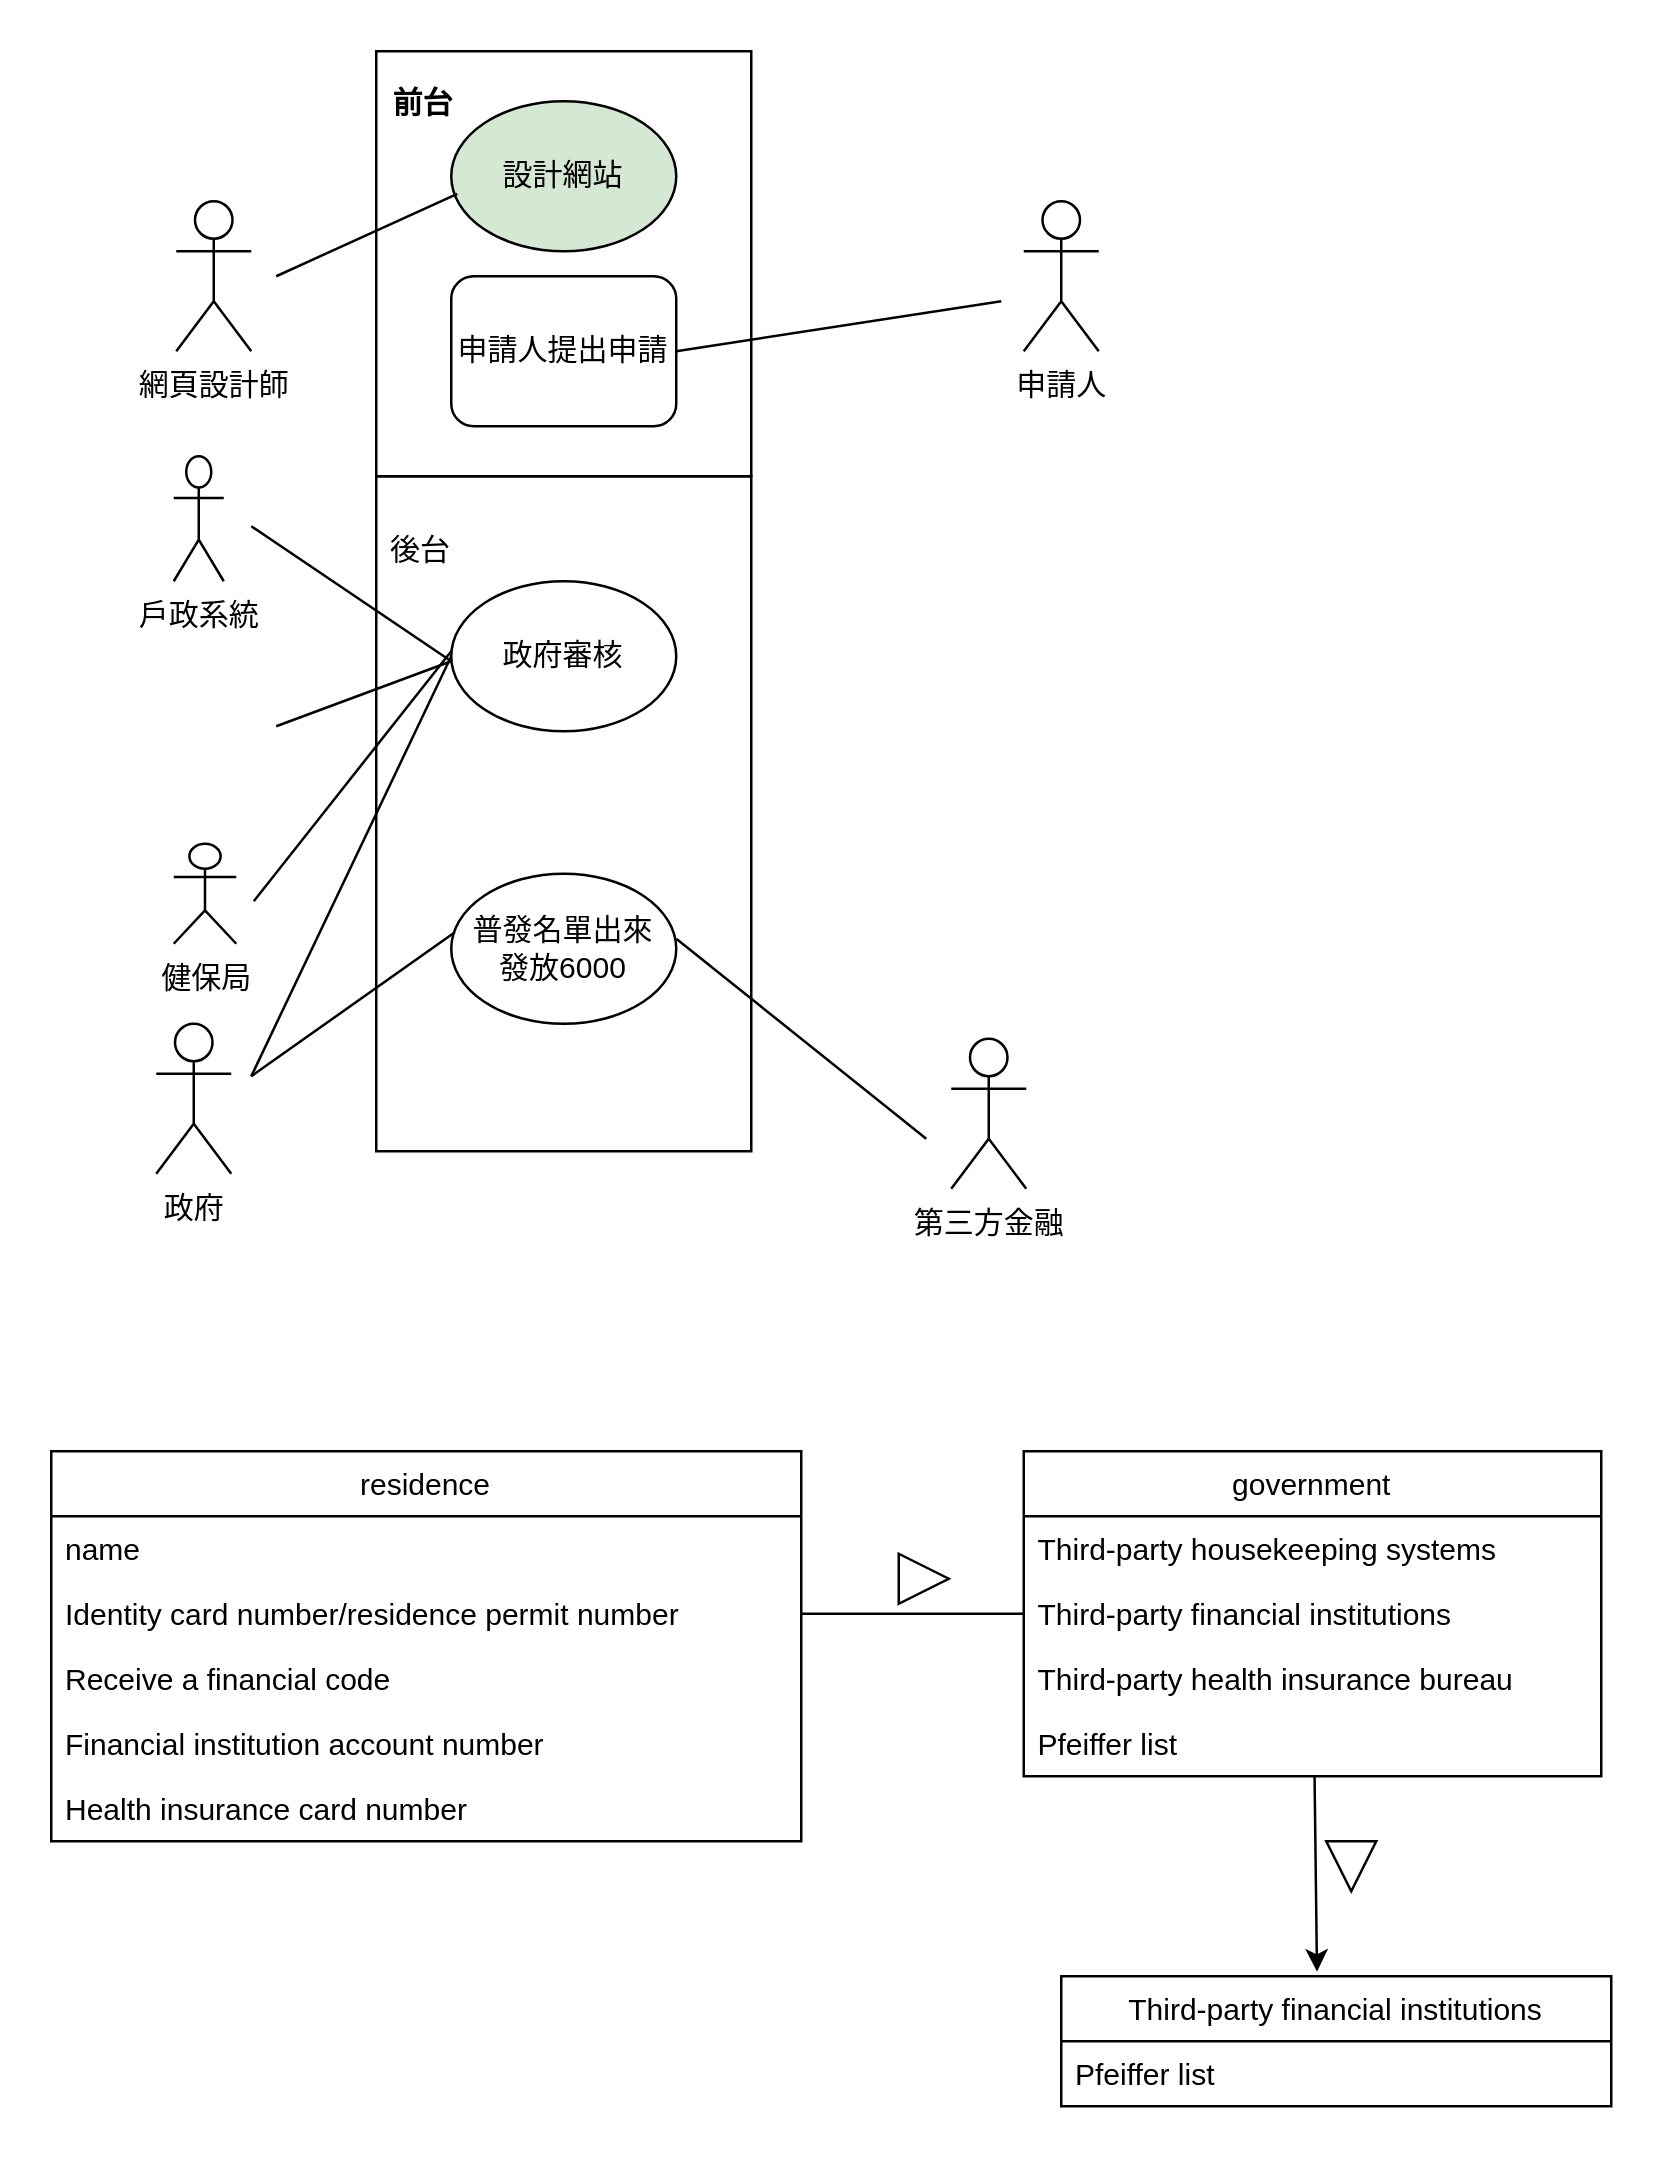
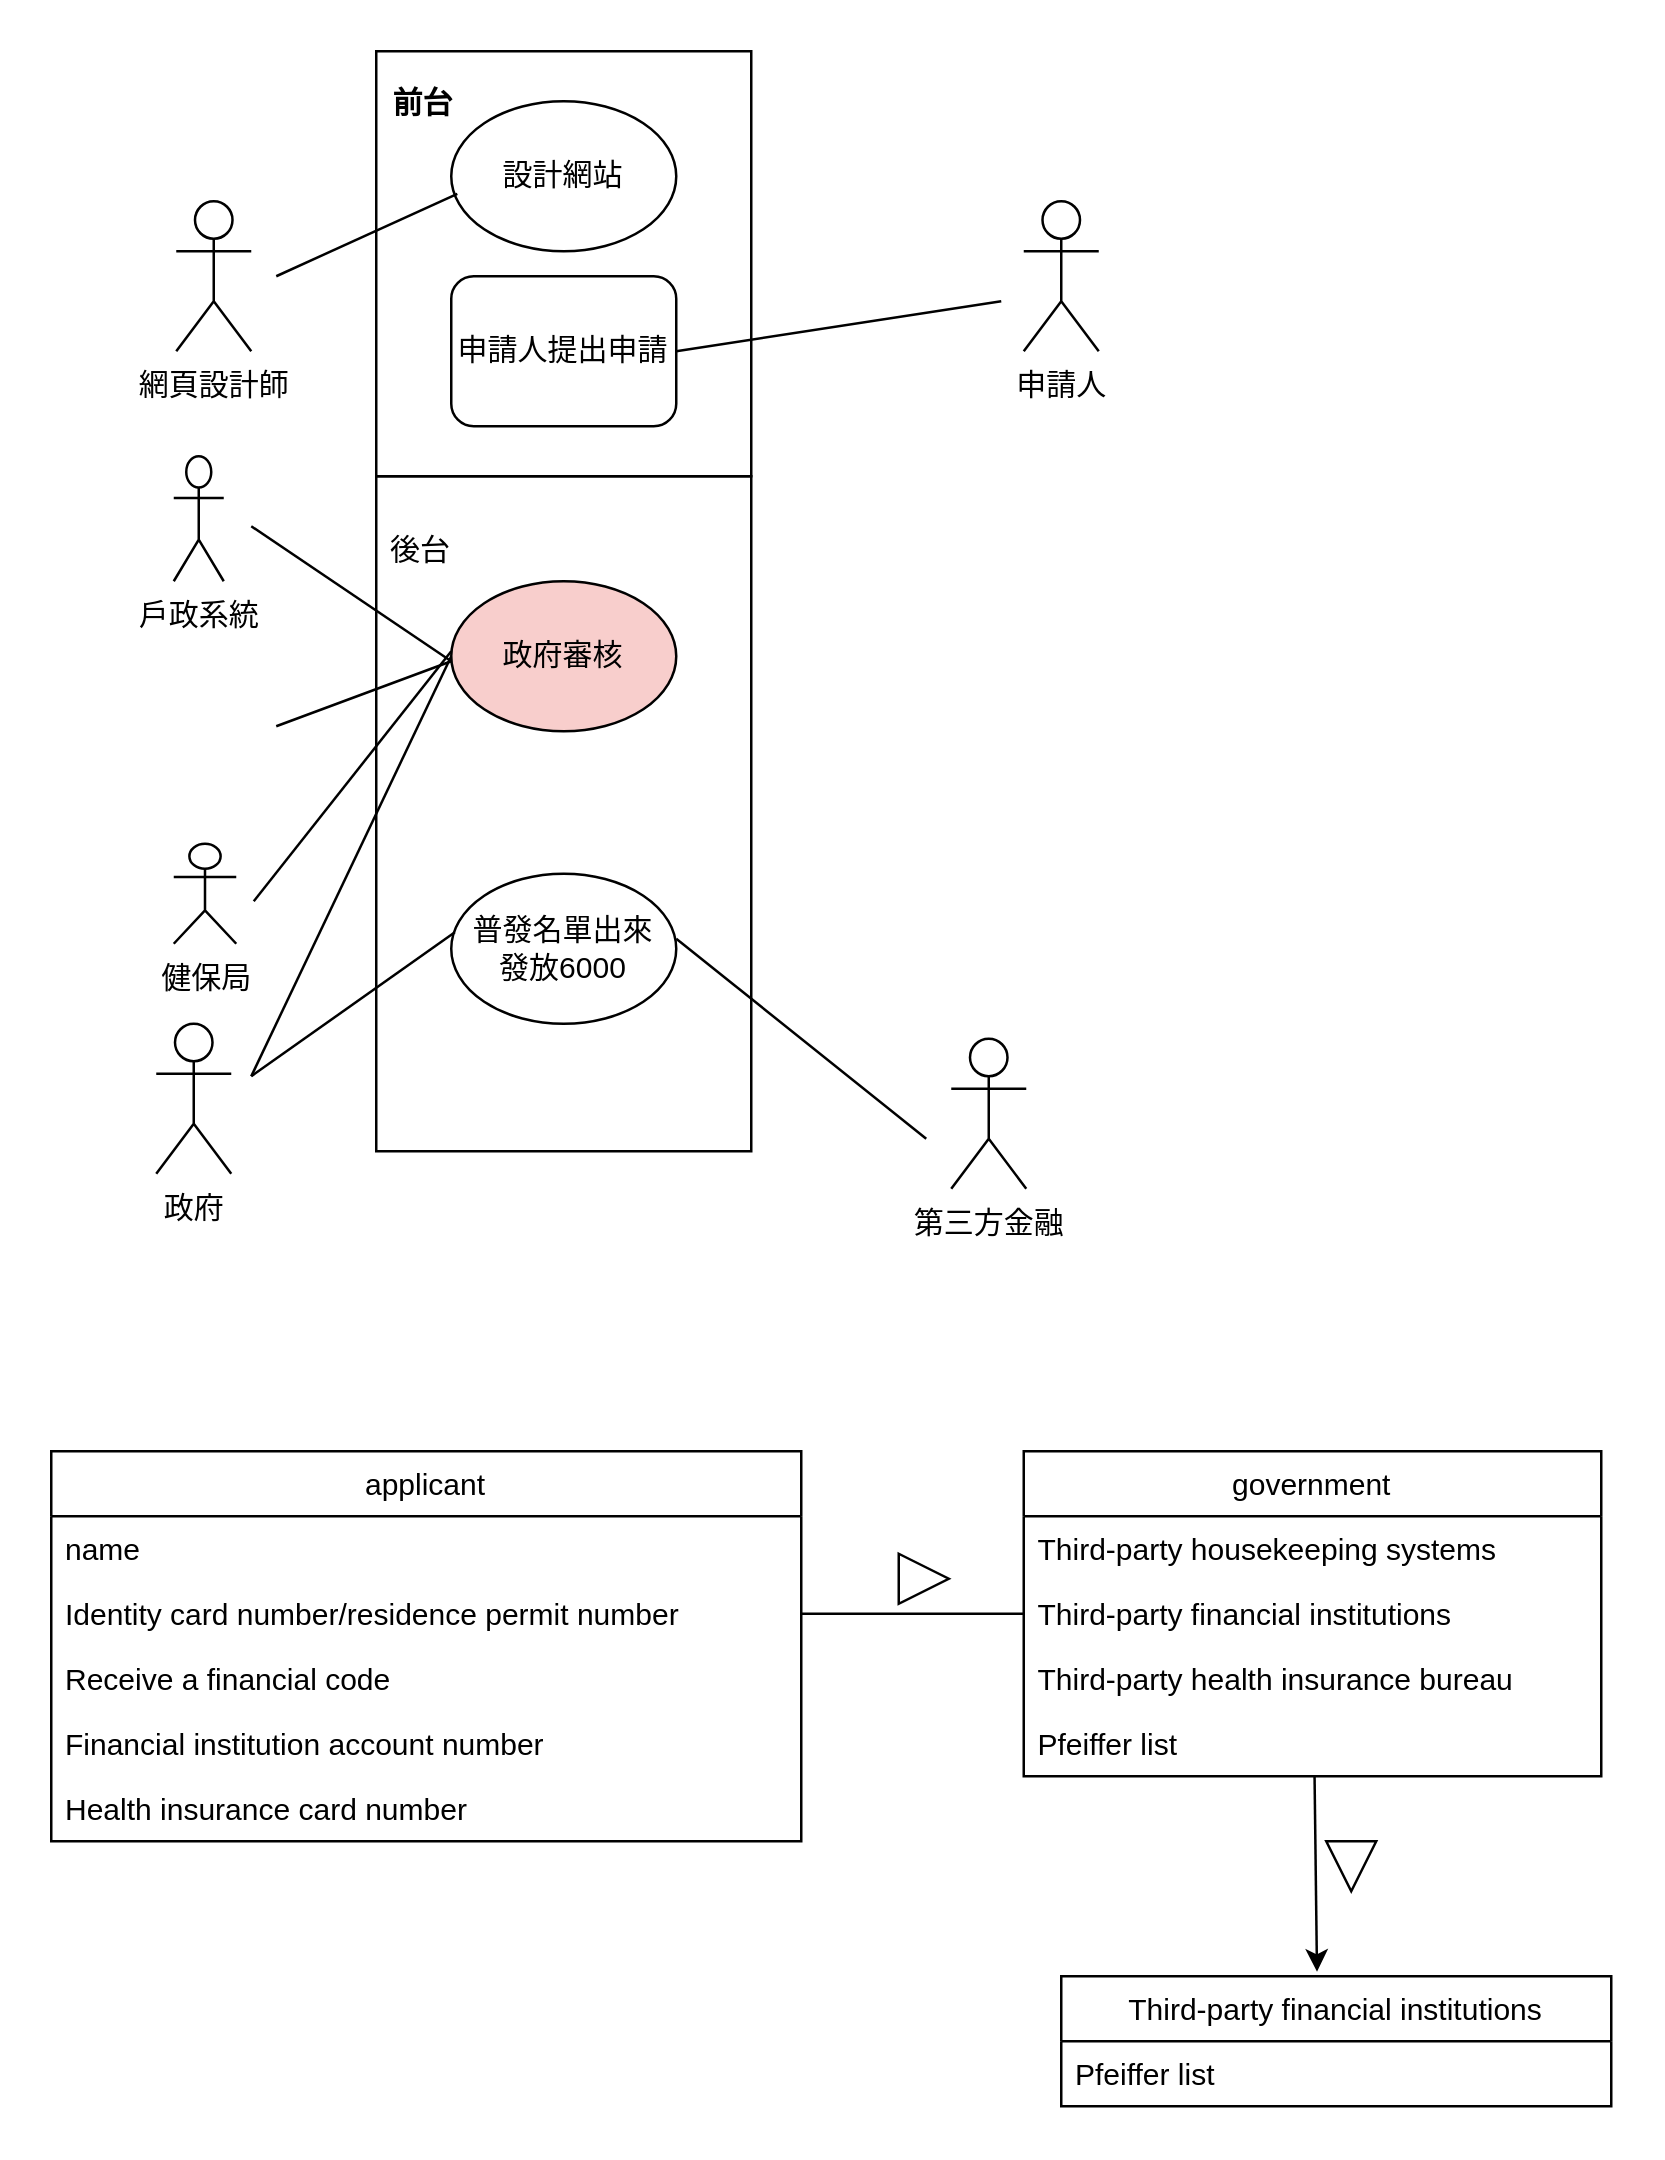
node "設計網站": fillcolor #d5e8d4 -> #ffffff
node "政府審核": fillcolor #ffffff -> #f8cecc
node "residence": label "residence" -> "applicant"
